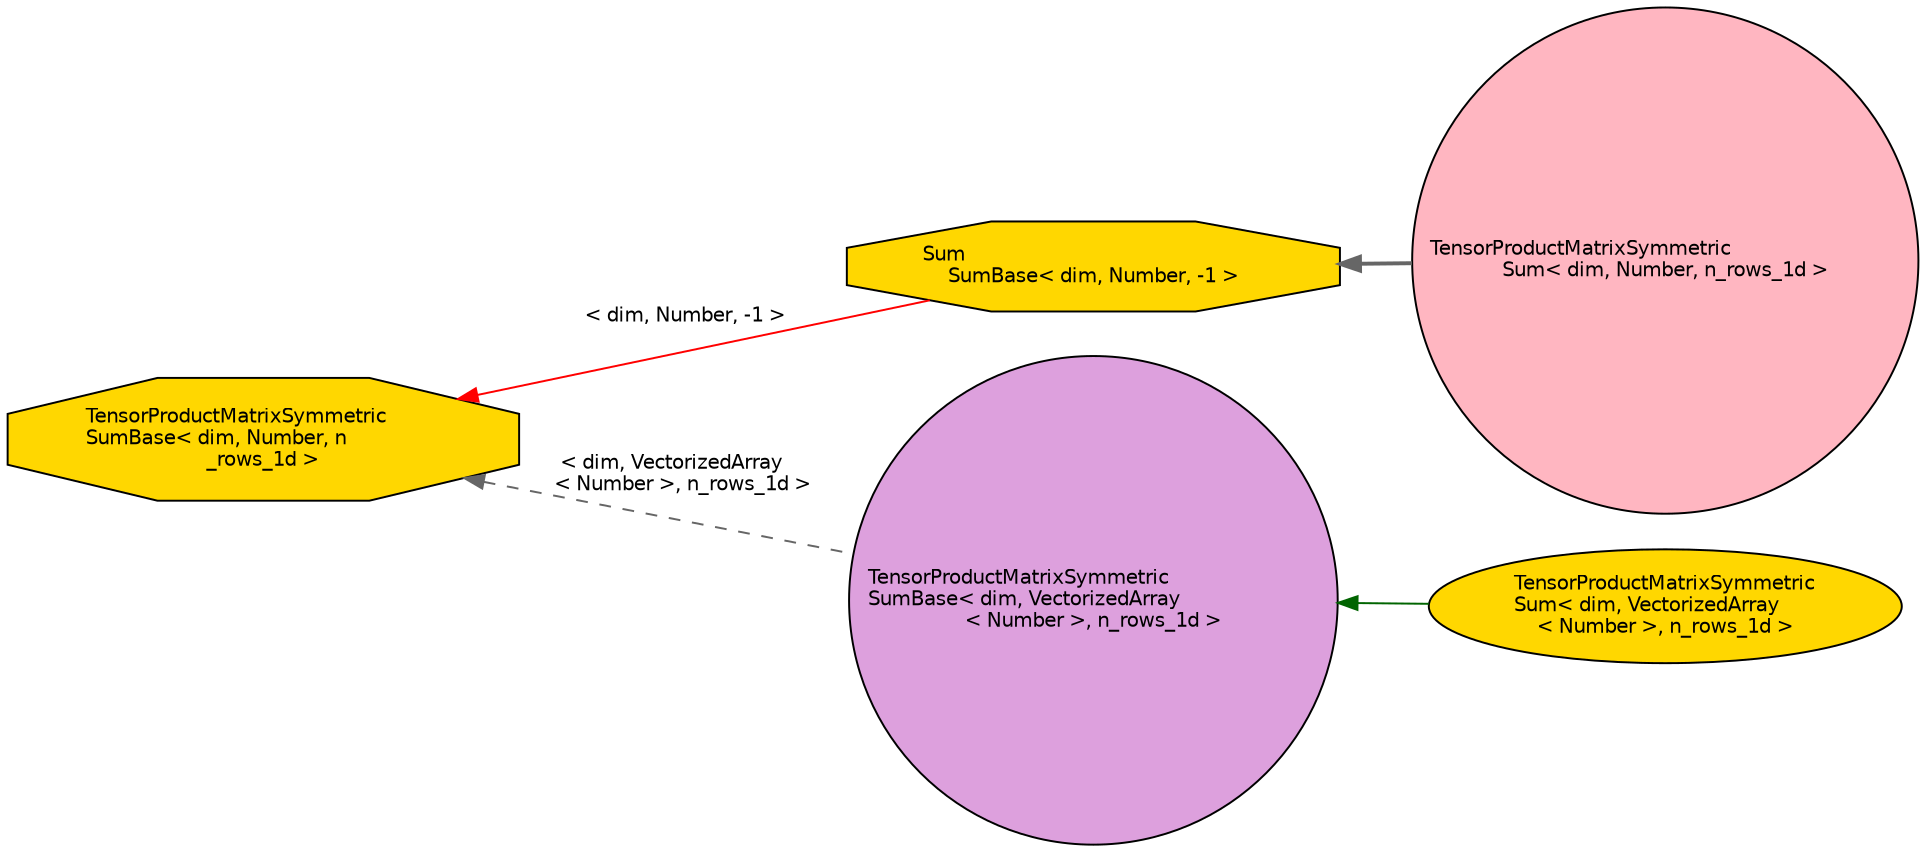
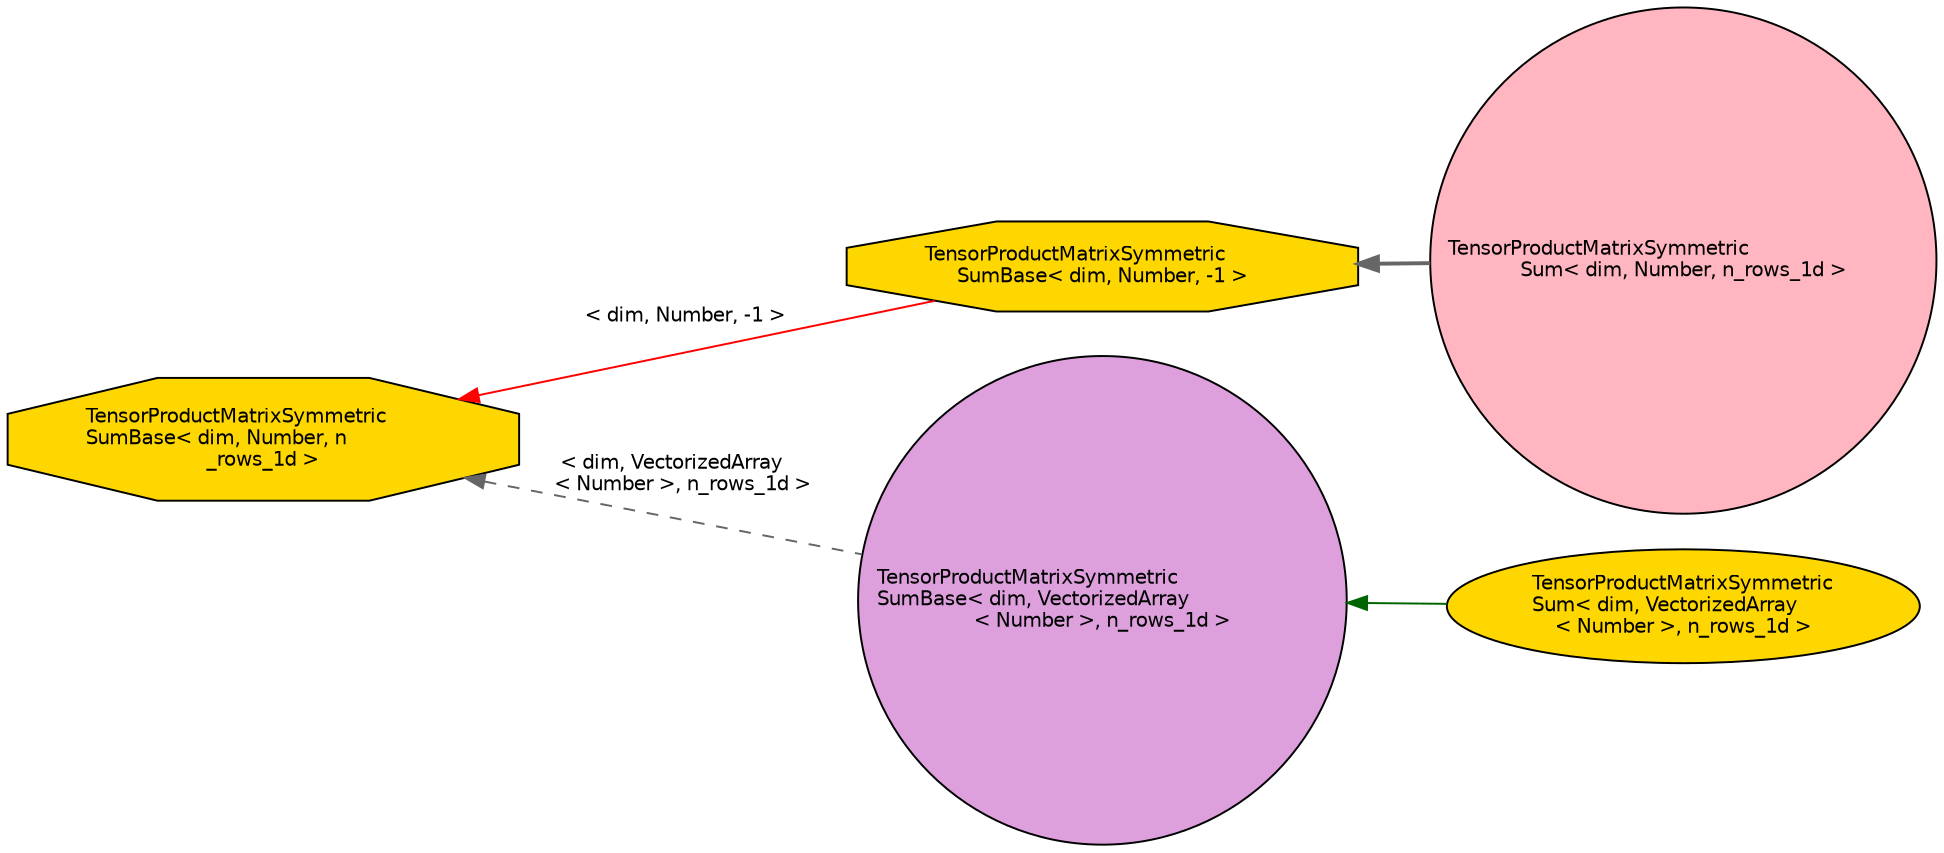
node "Sum SumBase< dim, Number, -1 >": label "Sum SumBase< dim, Number, -1 >" -> "TensorProductMatrixSymmetric SumBase< dim, Number, -1 >"
